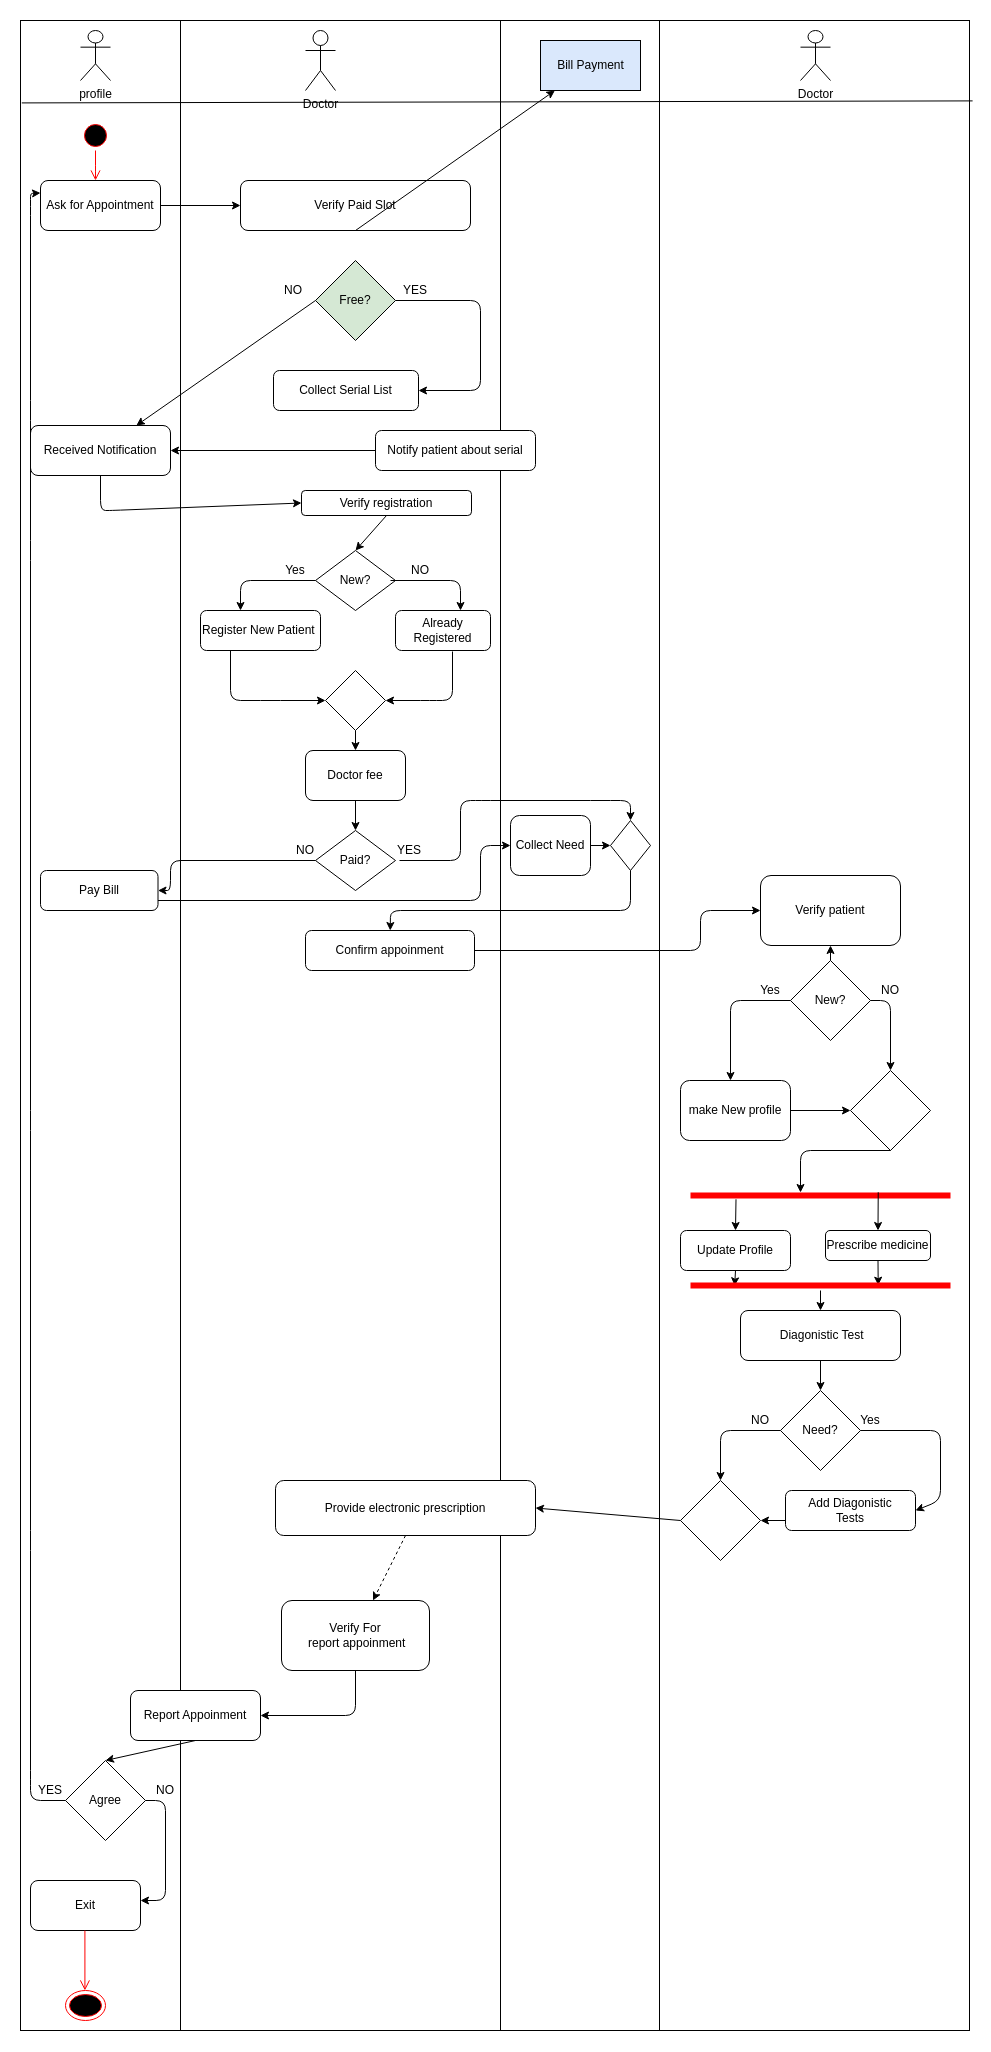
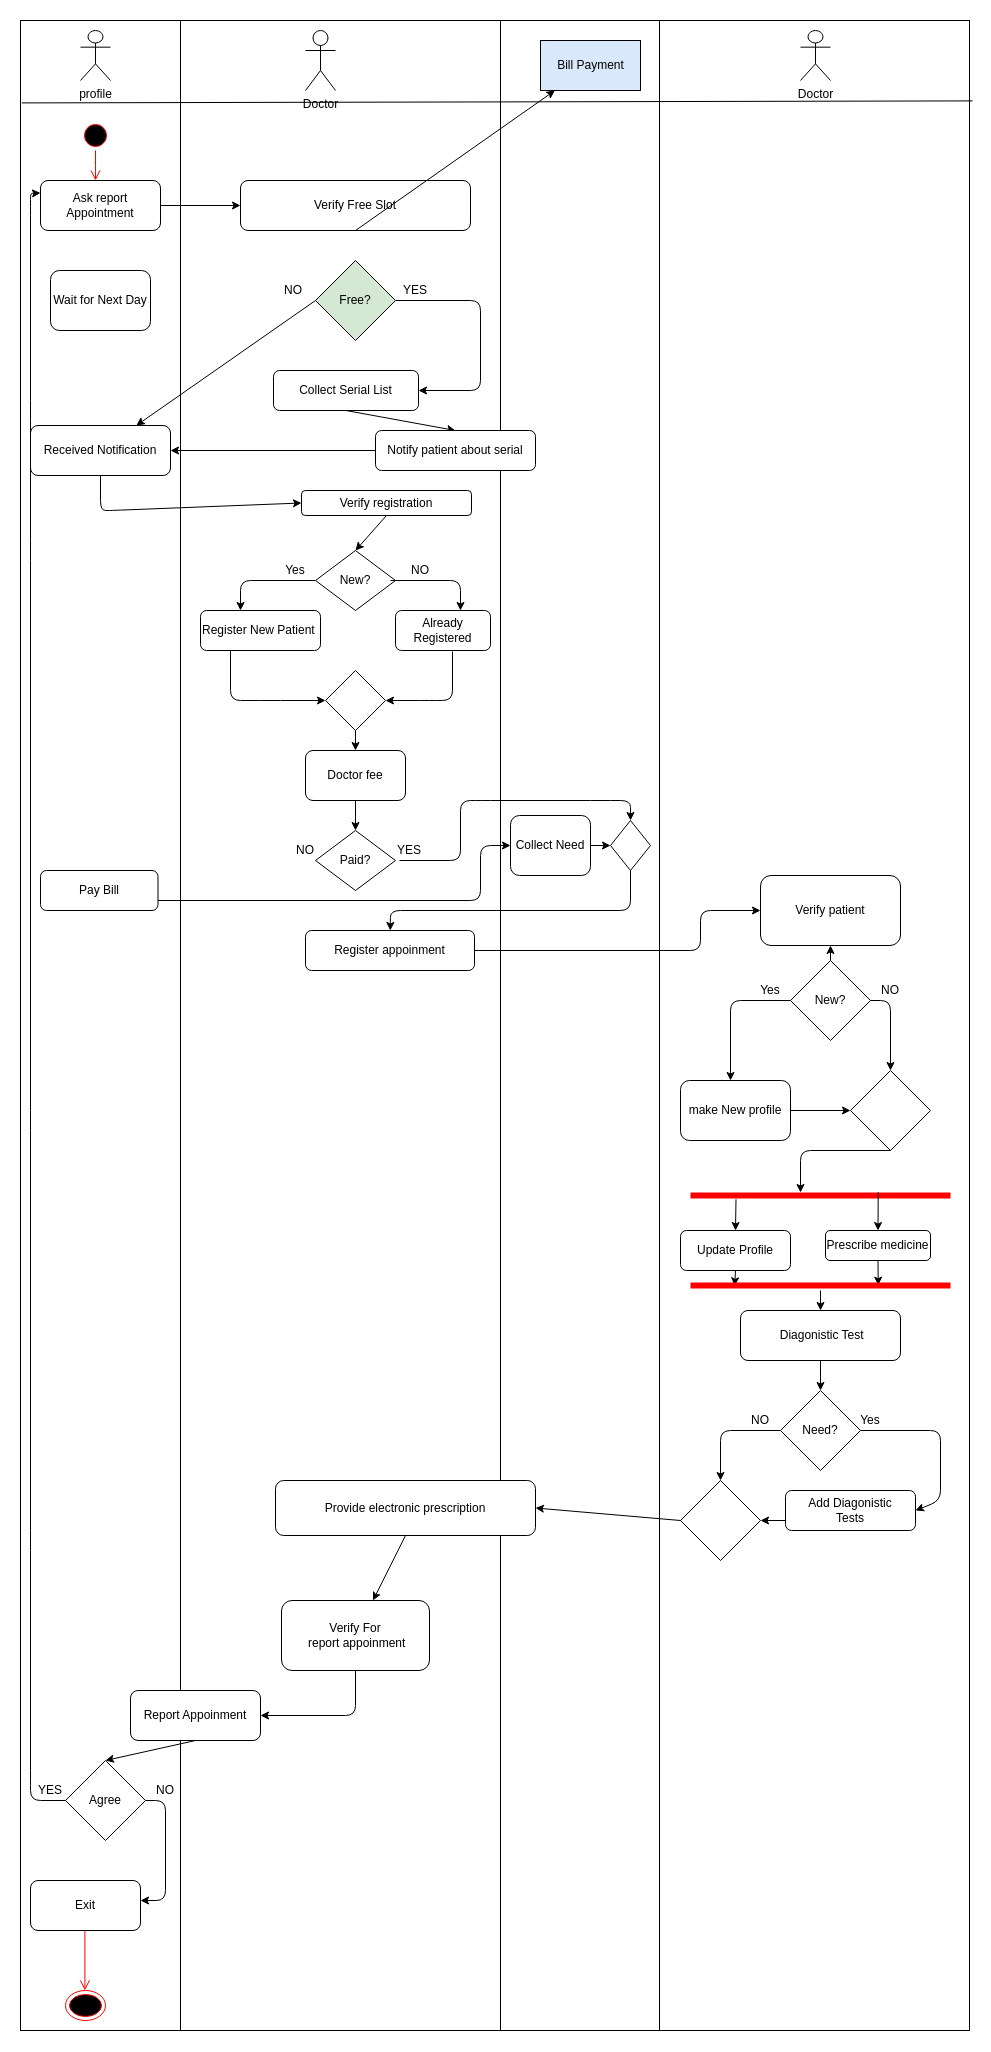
node "Ask for Appointment": label "Ask for Appointment" -> "Ask report Appointment"
node "Verify Paid Slot": label "Verify Paid Slot" -> "Verify Free Slot"
node "Wait for Next Day": added
edge "Collect Serial List" -> "Notify patient about serial": added
edge "Paid?" -> "Pay Bill": removed
node "Confirm appoinment": label "Confirm appoinment" -> "Register appoinment"
edge "Provide electronic prescription" -> "Verify For report appoinment": style dashed -> solid
